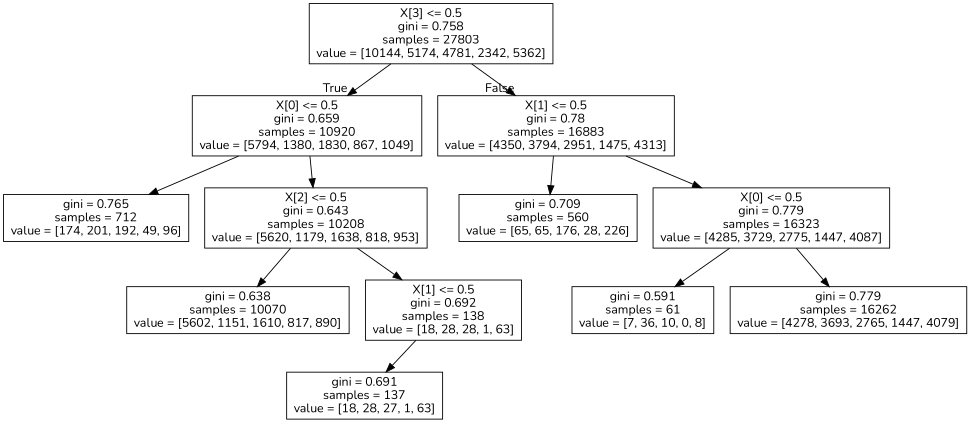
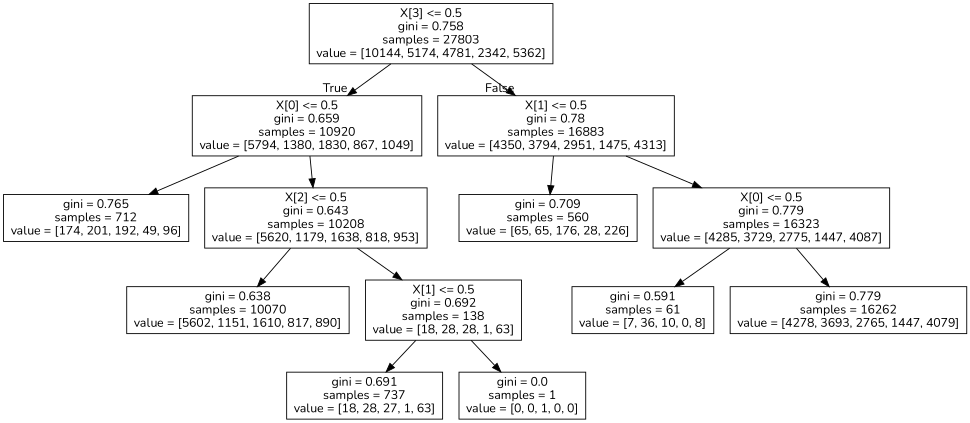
node "gini = 0.691 samples = 137 value = [18, 28, 27, 1, 63]": label "gini = 0.691 samples = 137 value = [18, 28, 27, 1, 63]" -> "gini = 0.691 samples = 737 value = [18, 28, 27, 1, 63]"
node "gini = 0.0 samples = 1 value = [0, 0, 1, 0, 0]": added
